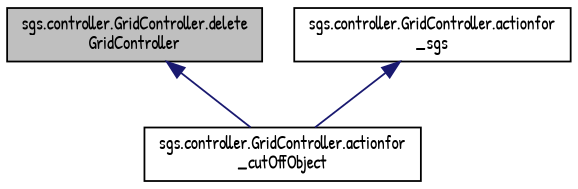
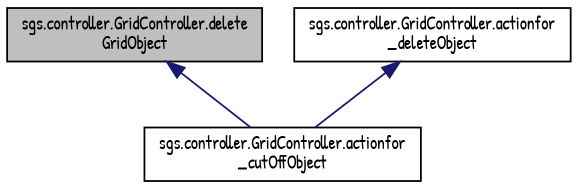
node "sgs.controller.GridController.delete GridController": label "sgs.controller.GridController.delete GridController" -> "sgs.controller.GridController.delete GridObject"
node "sgs.controller.GridController.actionfor _sgs": label "sgs.controller.GridController.actionfor _sgs" -> "sgs.controller.GridController.actionfor _deleteObject"
